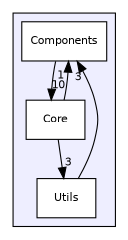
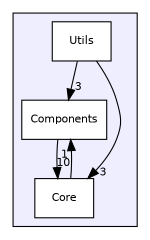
edge "Core" -> "Utils": reversed
